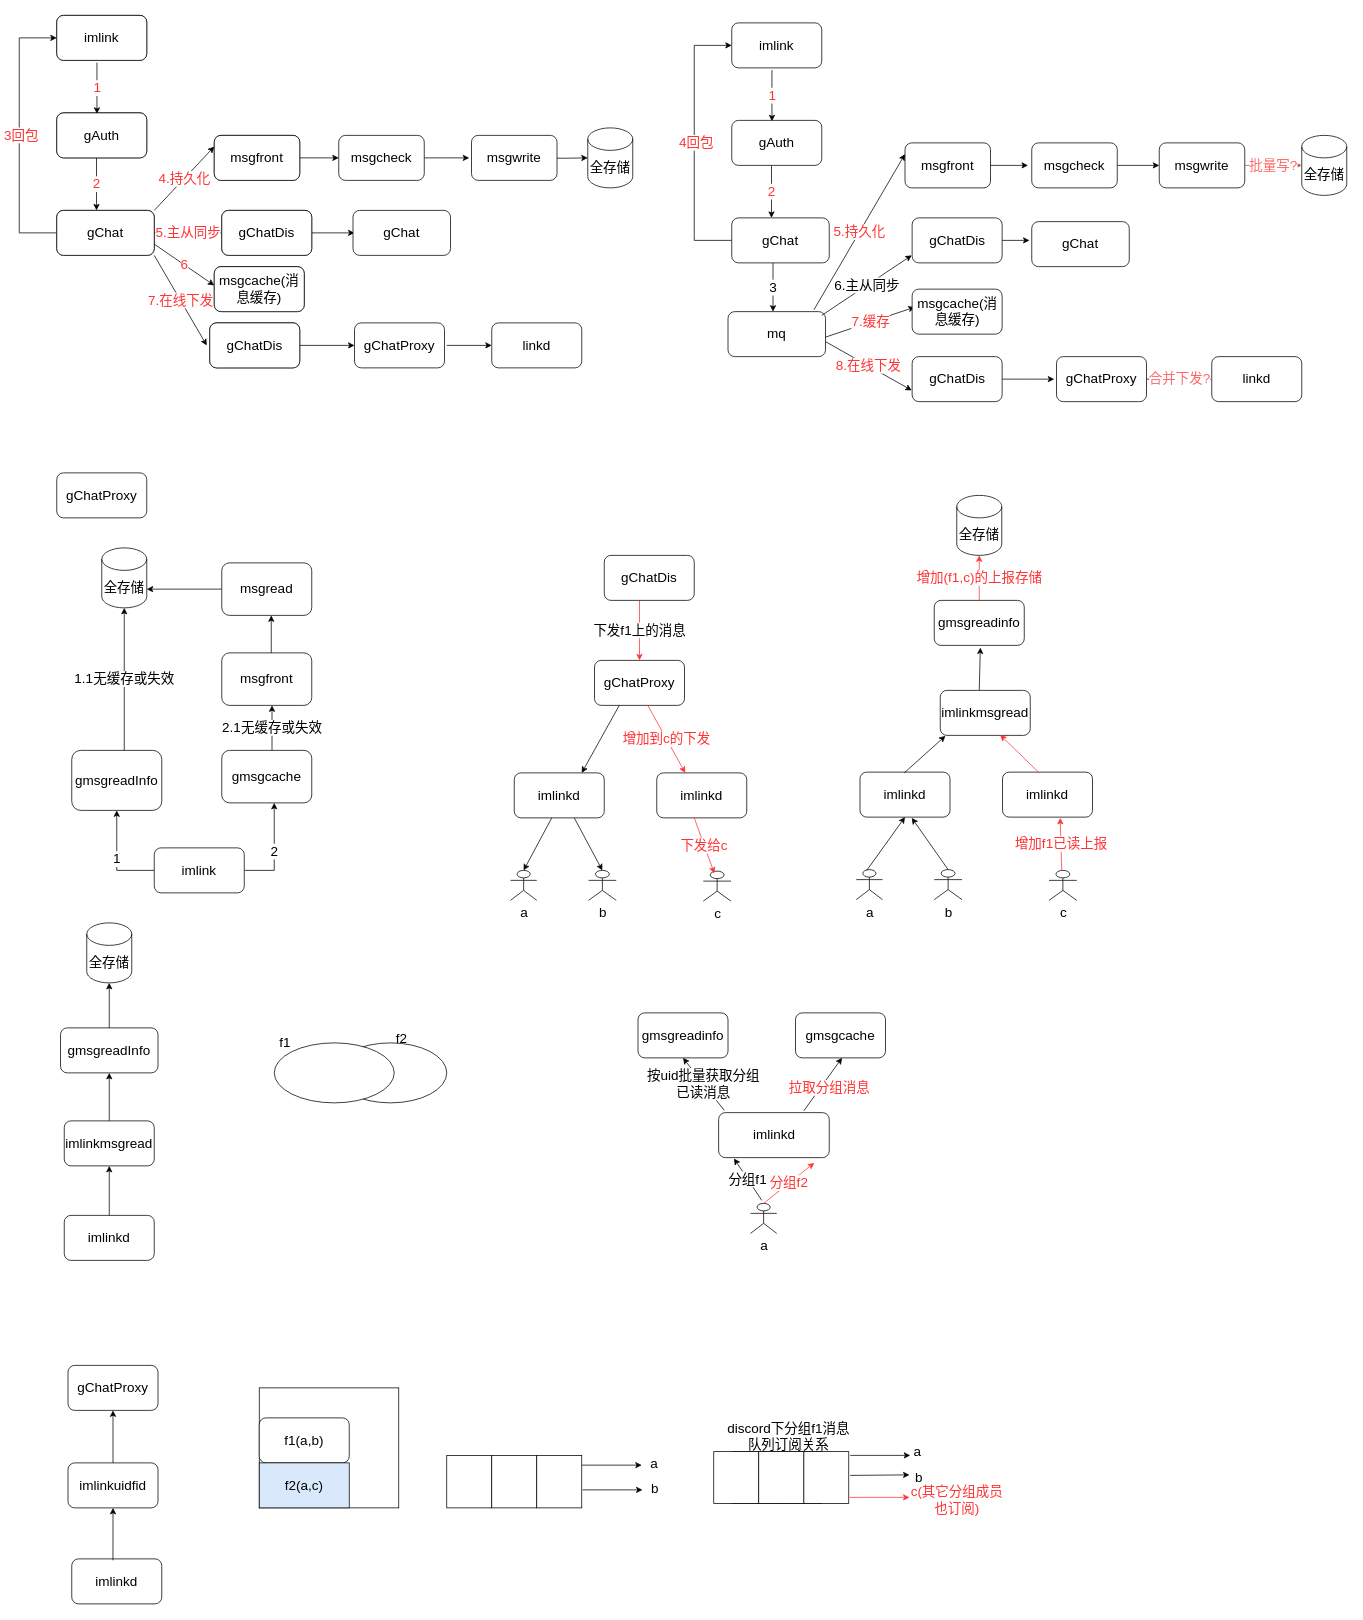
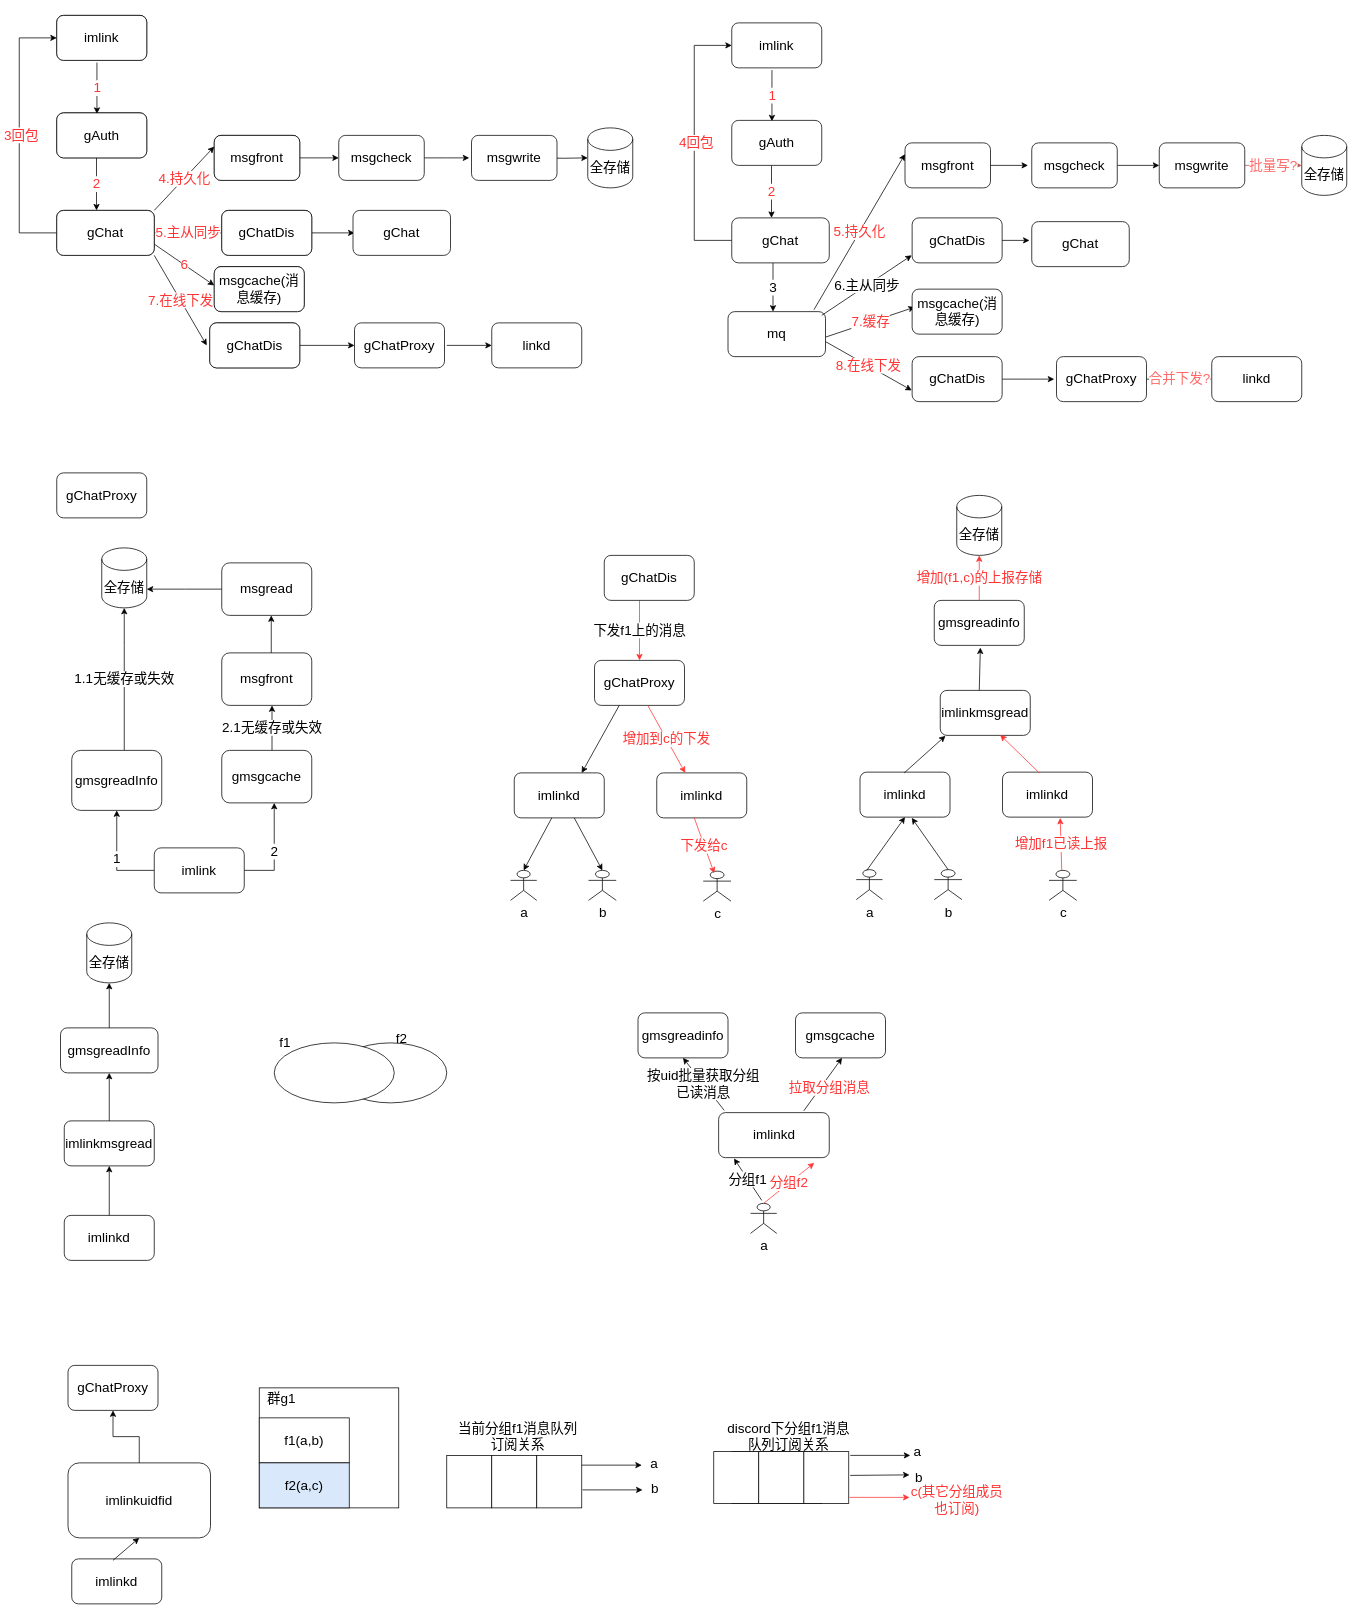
node "群g1": added
node "当前分组f1消息队列 订阅关系": added
node "f1(a,b)": shape rounded rectangle -> rectangle
node "imlinkuidfid": size 90x45 -> 143x75
